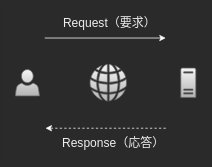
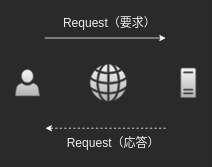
node "Response（応答）": label "Response（応答）" -> "Request（応答）"
